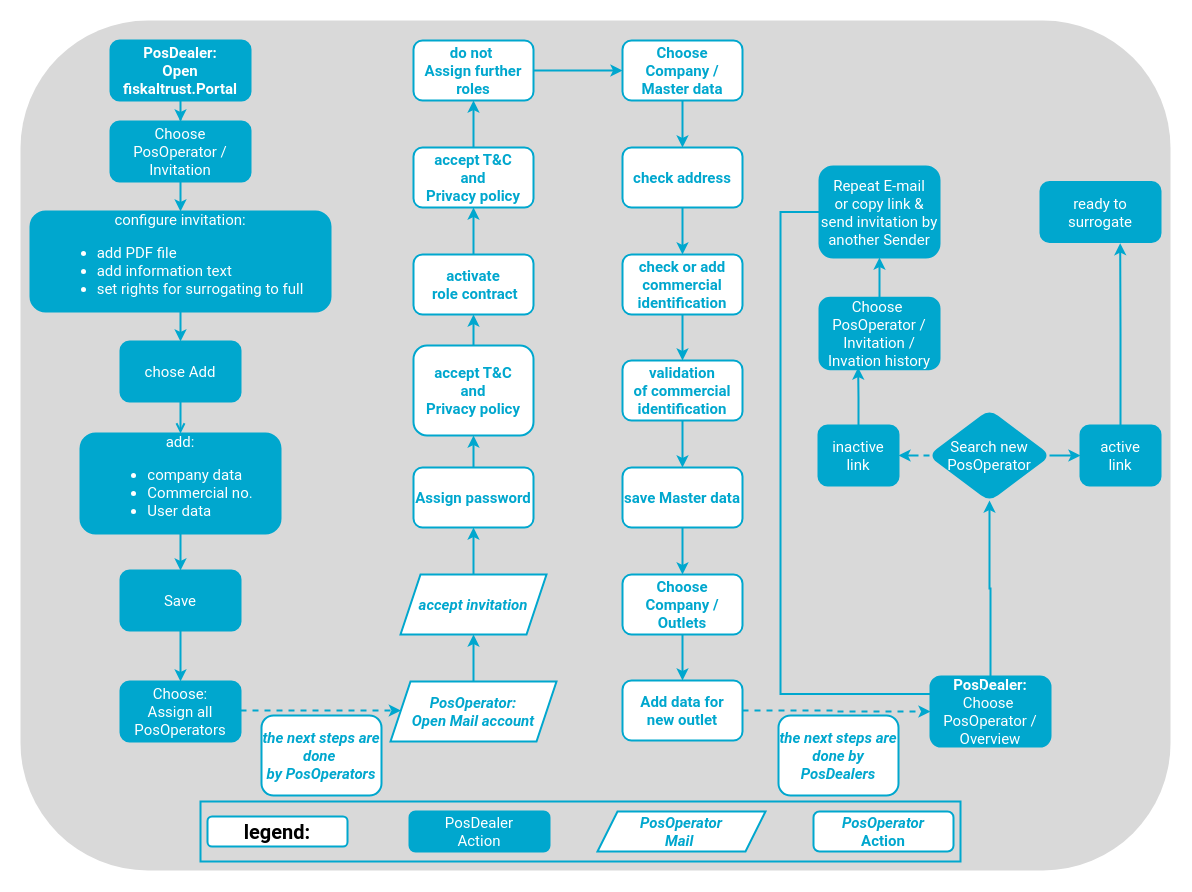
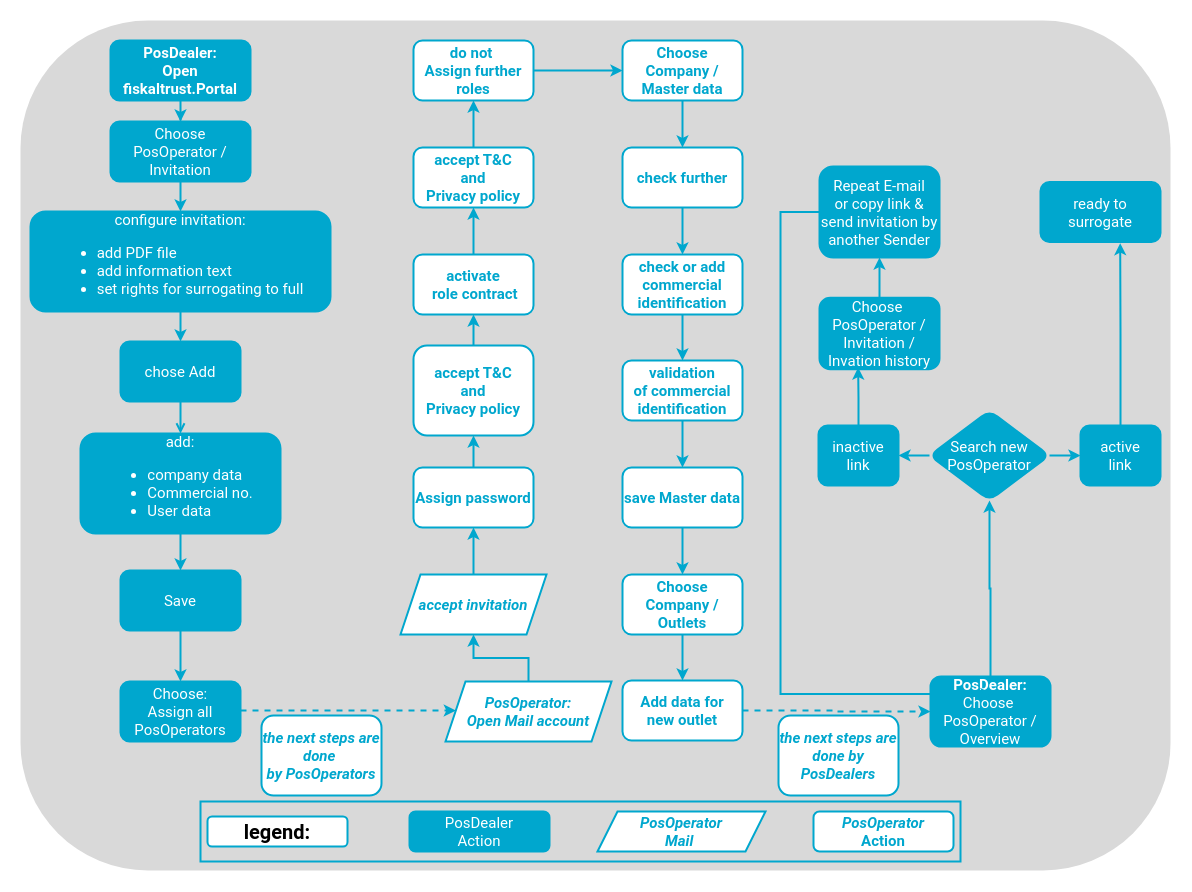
node "check address": label "check address" -> "check further"
edge "Search new PosOperator" -> "inactive link": style dashed -> solid
node "PosOperator: Open Mail account": moved (474, 712) -> (529, 712)
